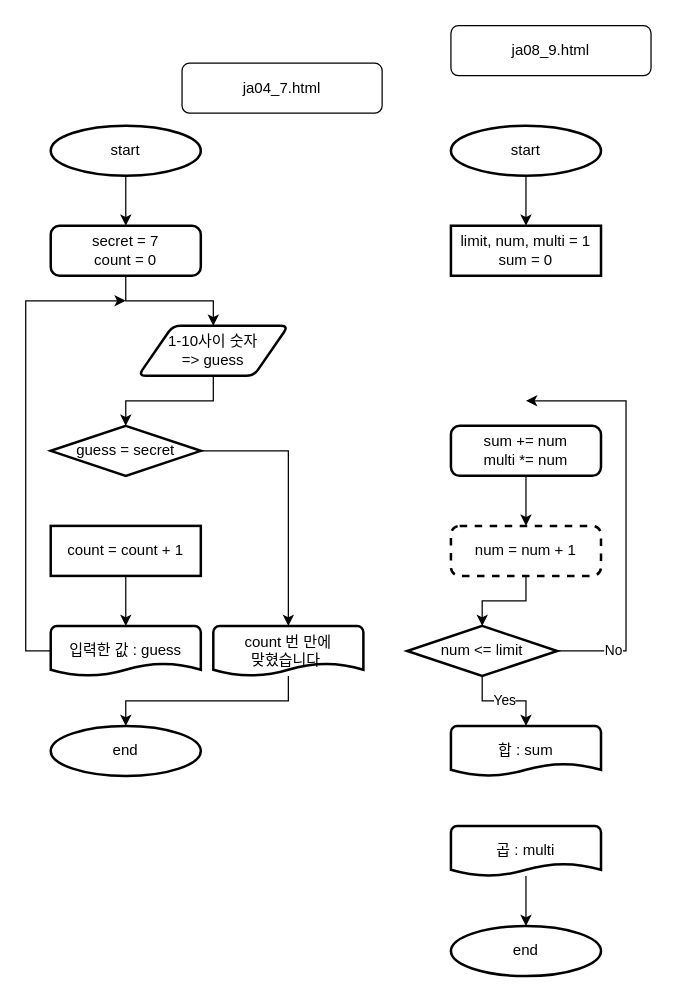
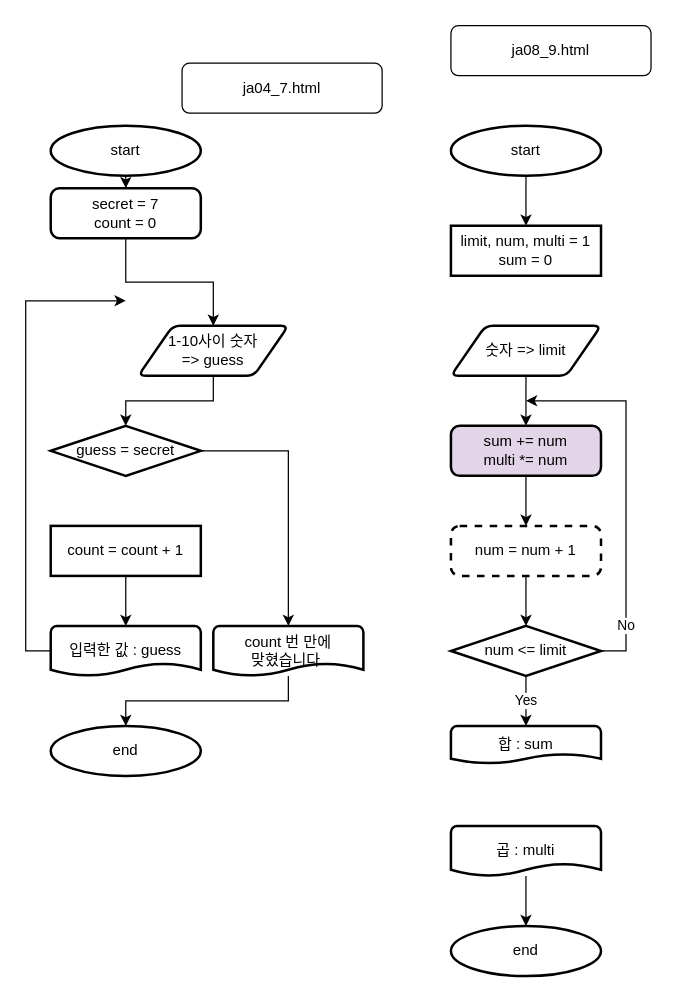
node "secret = 7 count = 0": moved (126, 251) -> (126, 213)
node "숫자 => limit": added
edge "숫자 => limit" -> "sum += num multi *= num": added
node "sum += num multi *= num": fillcolor #ffffff -> #e1d5e7
node "num <= limit": moved (482, 651) -> (526, 651)
node "합 : sum": size 150x50 -> 150x38
